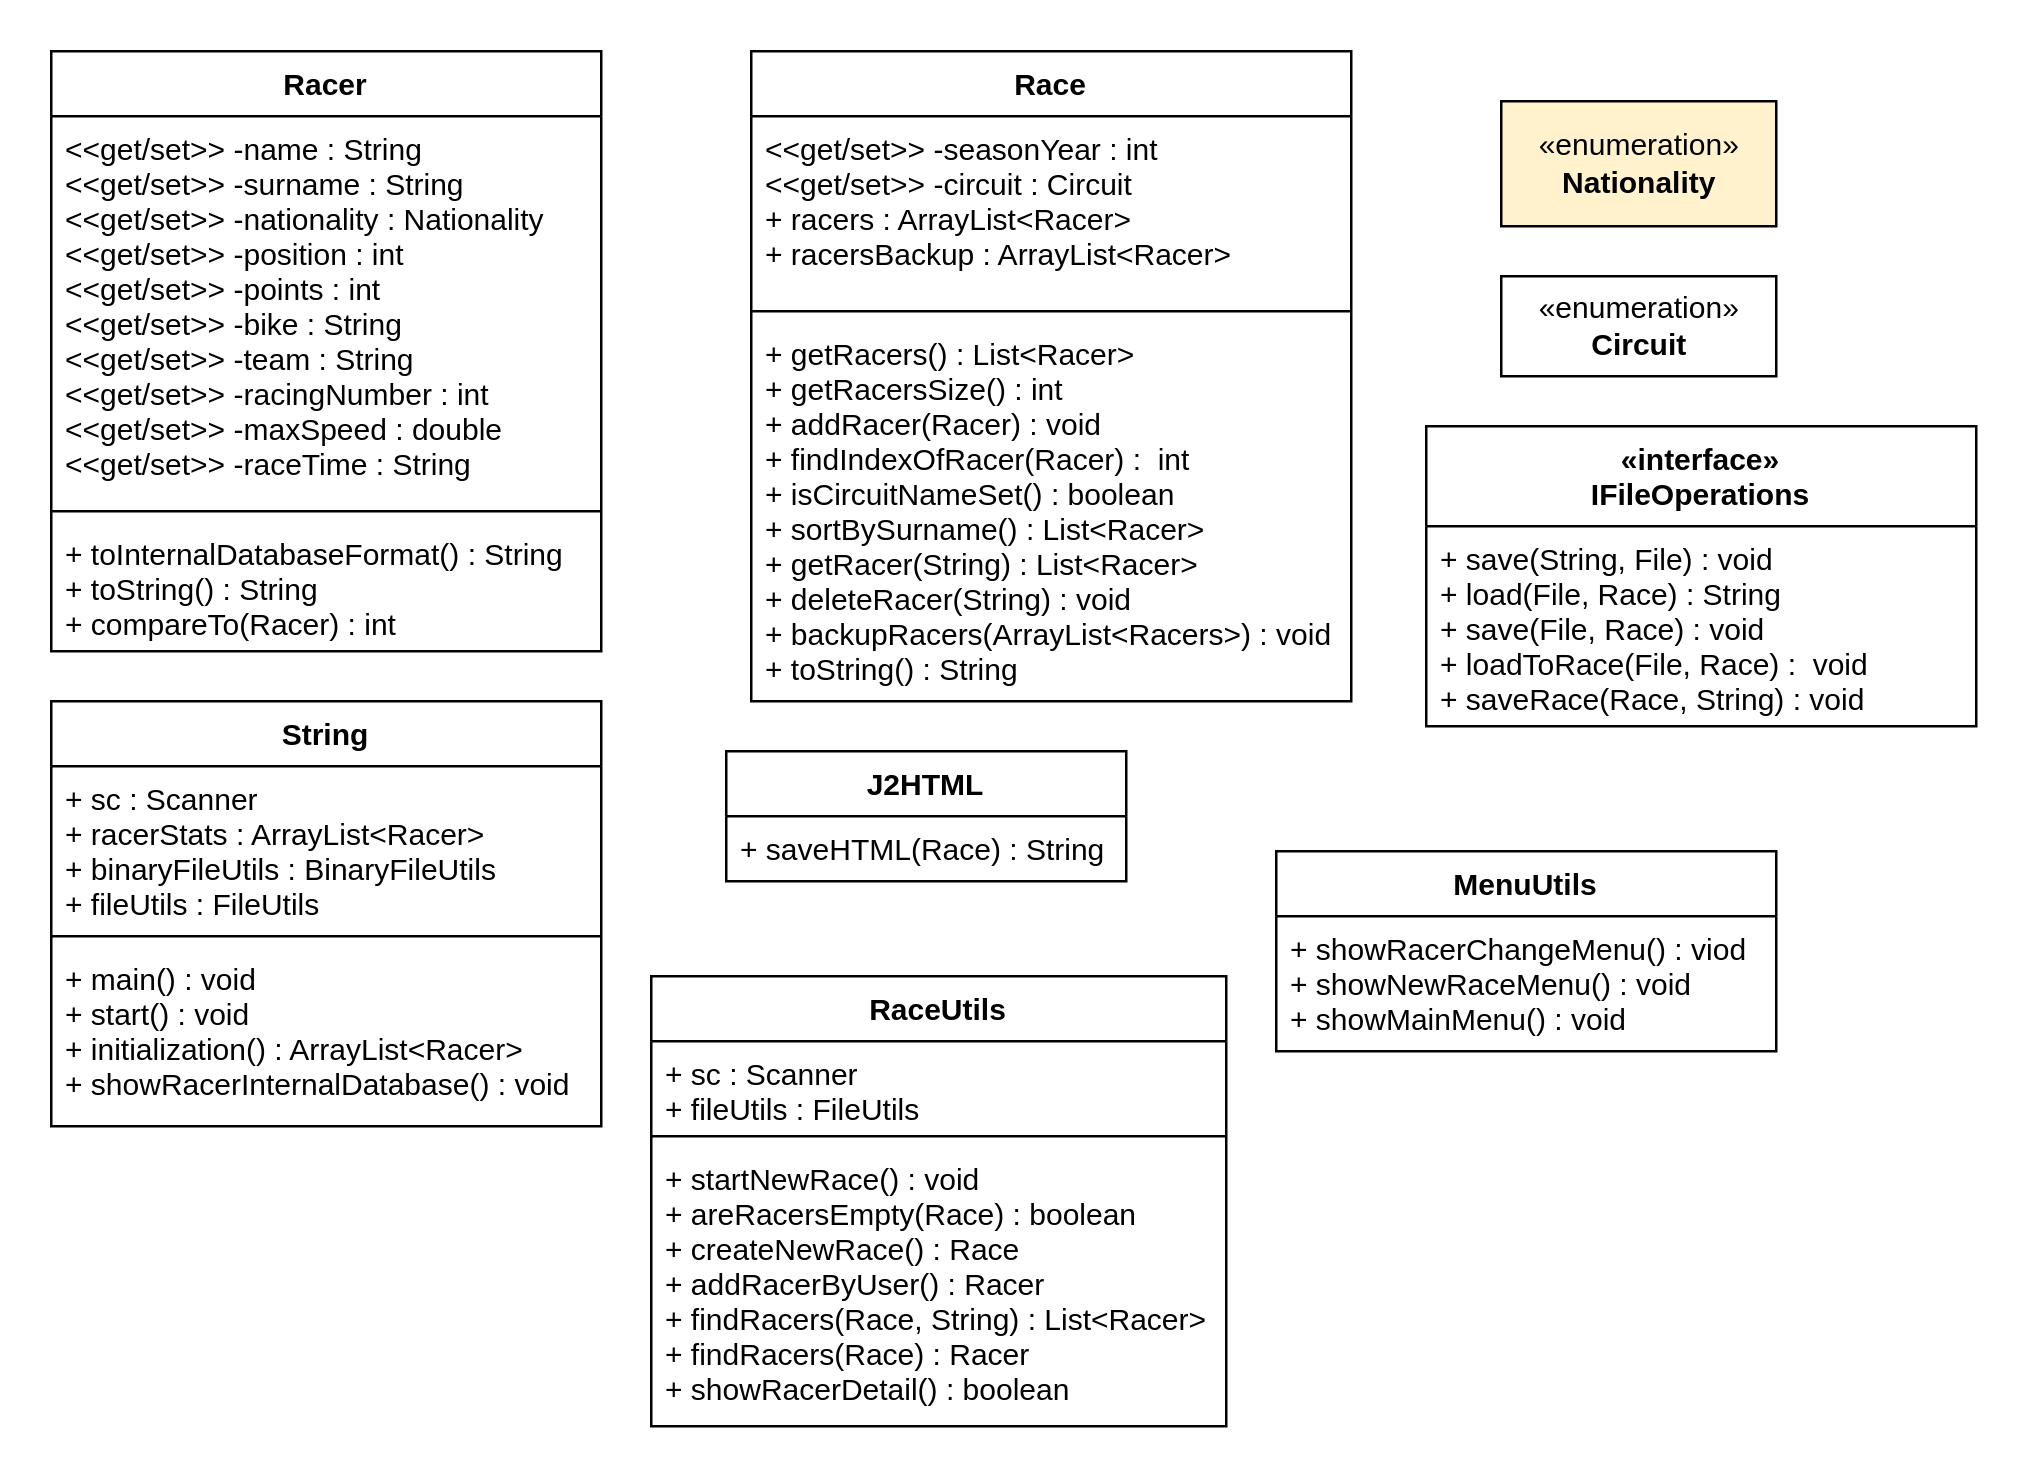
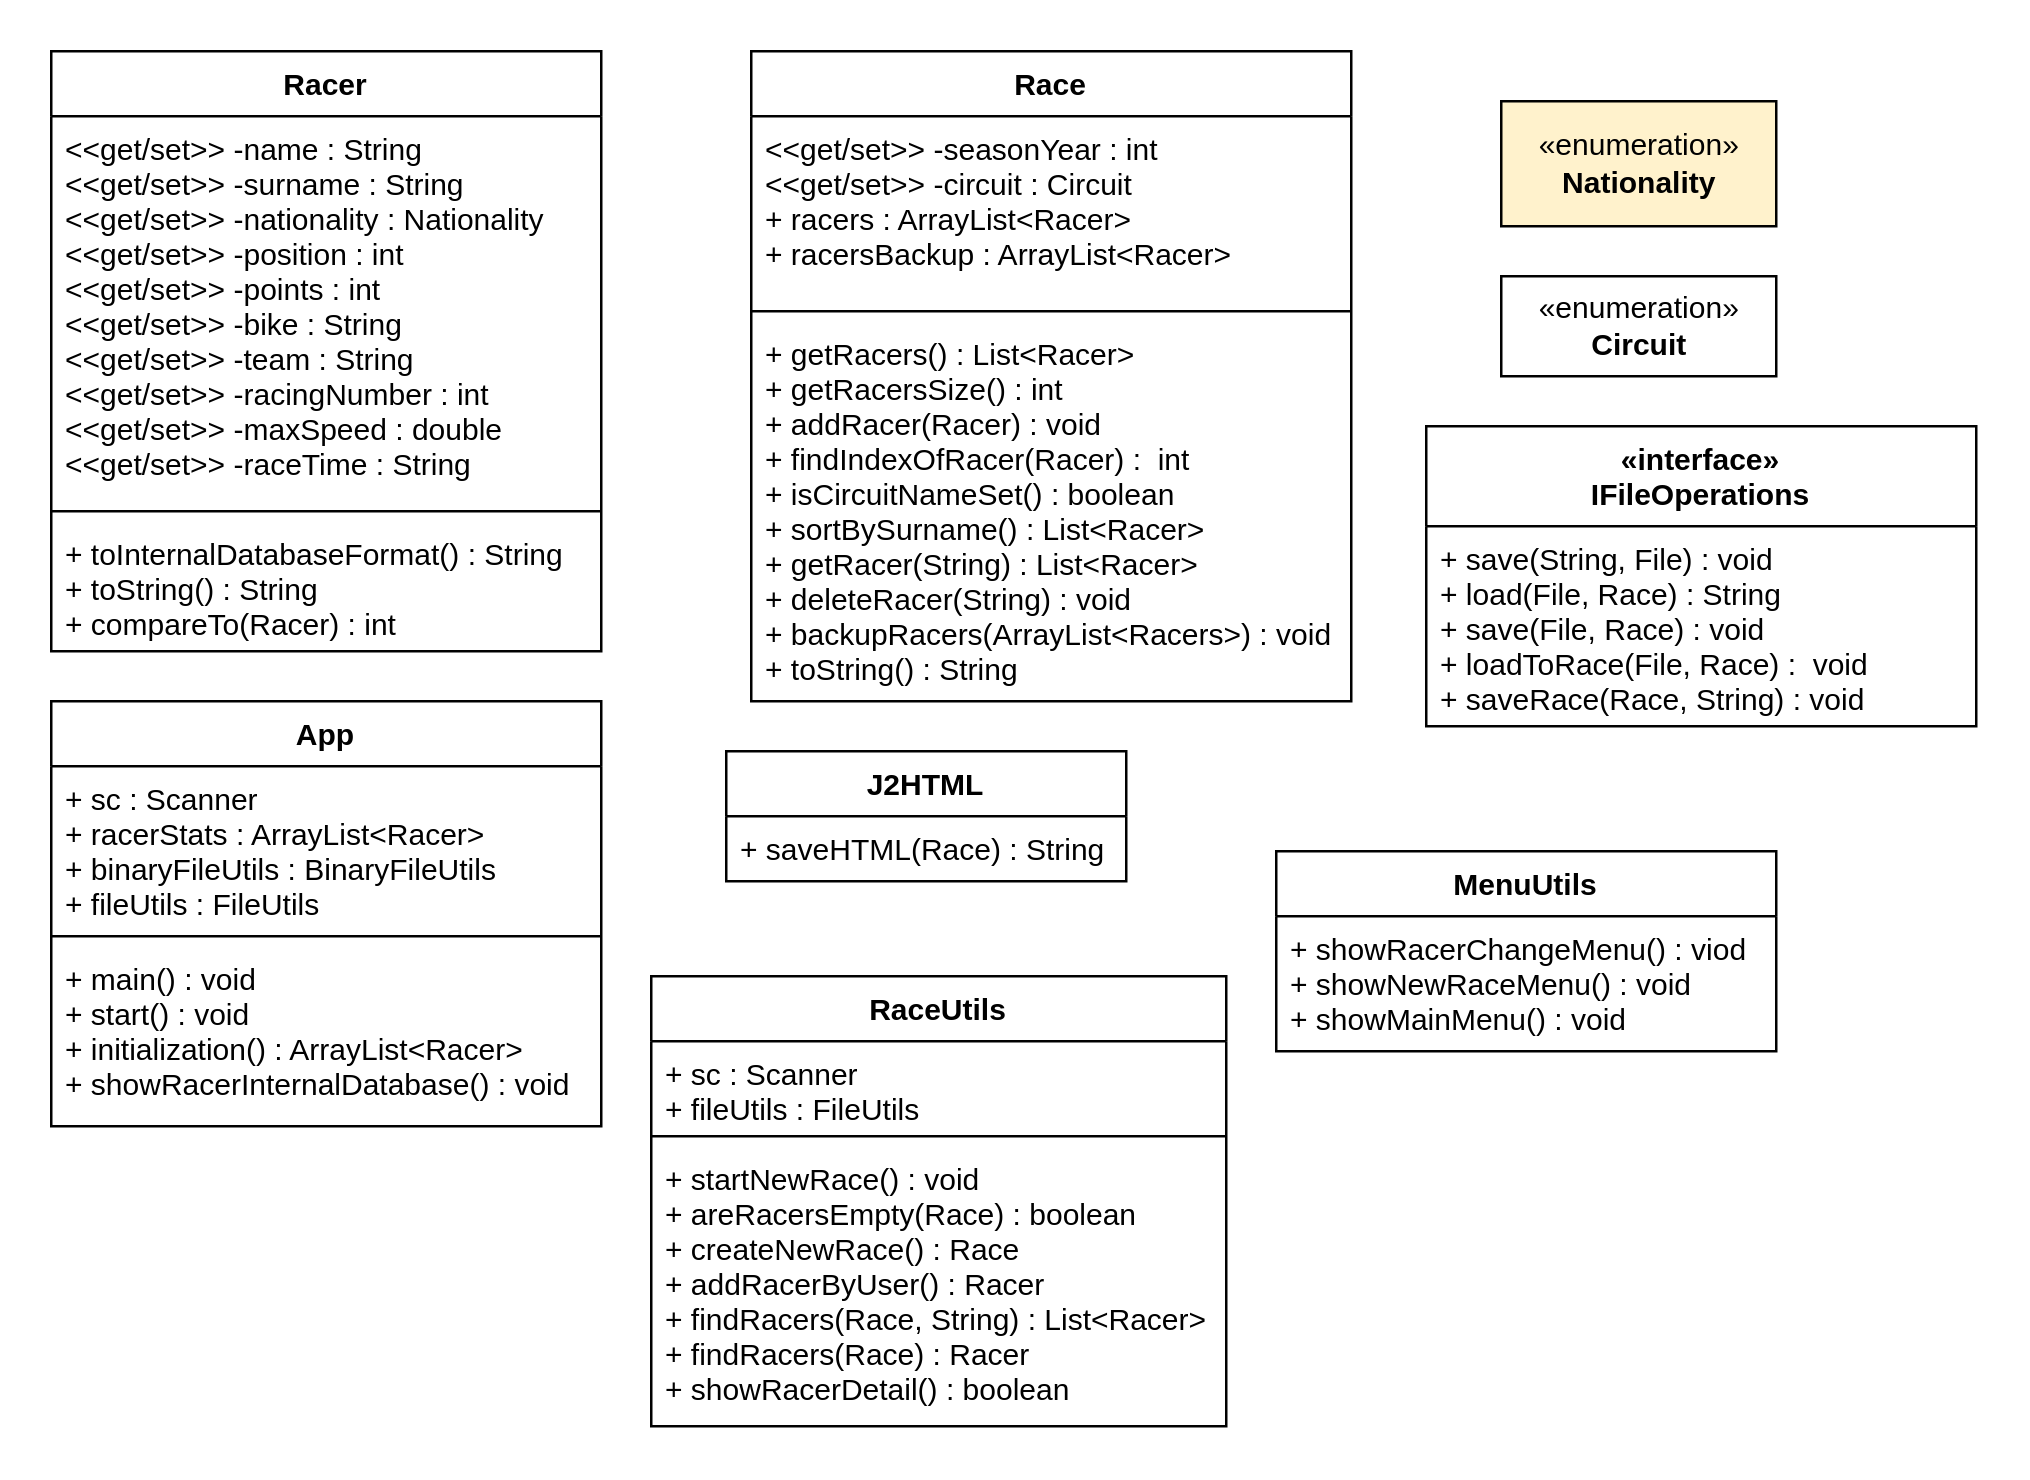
node "String": label "String" -> "App"
